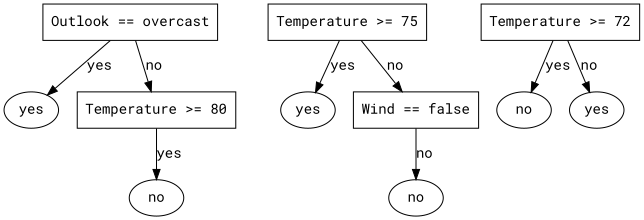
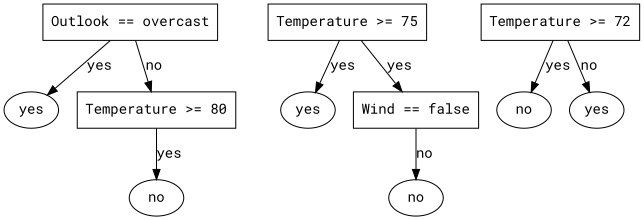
edge "Temperature >= 75" -> "Wind == false": label "no" -> "yes"
